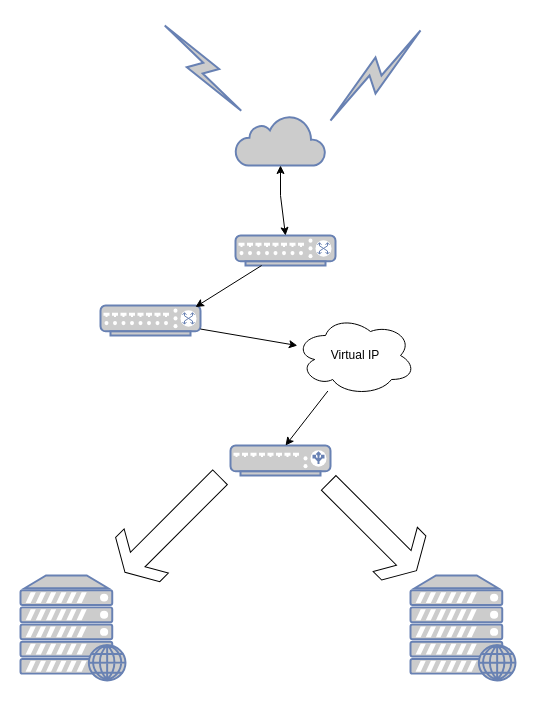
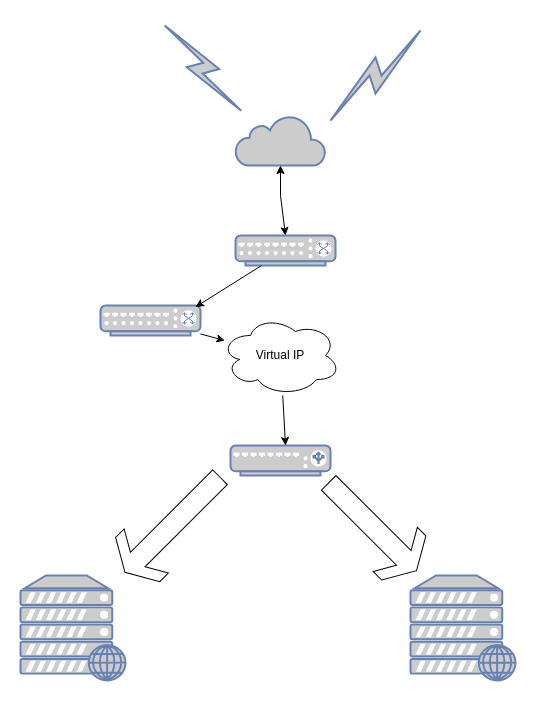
node "Virtual IP": moved (356, 356) -> (281, 356)
